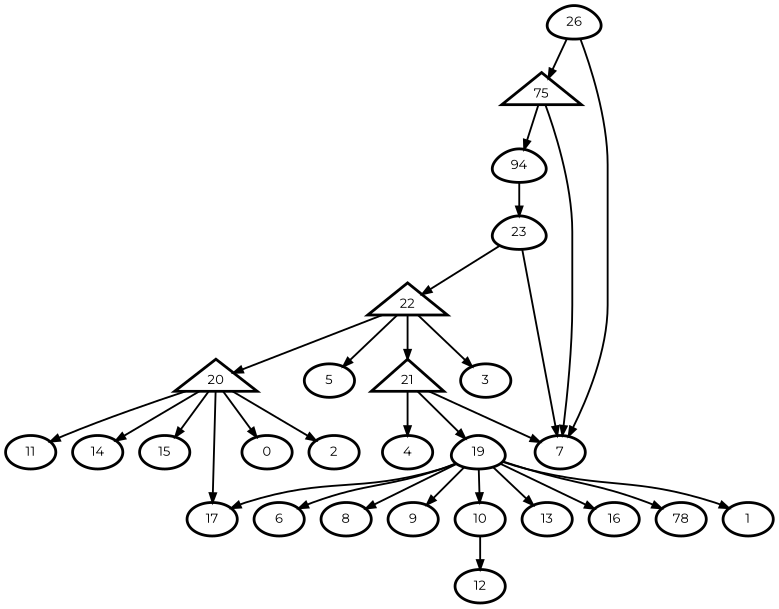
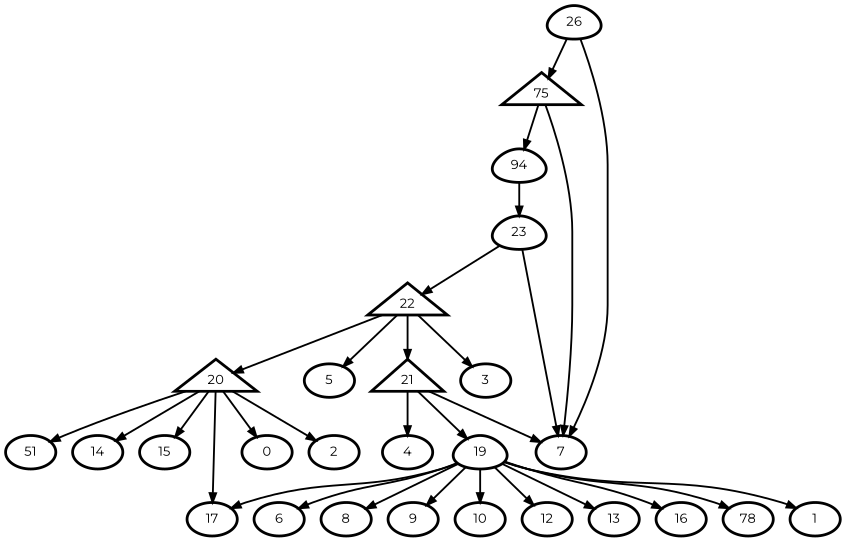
node "11": label "11" -> "51"
edge "10" -> "12": now "19" -> "12"
